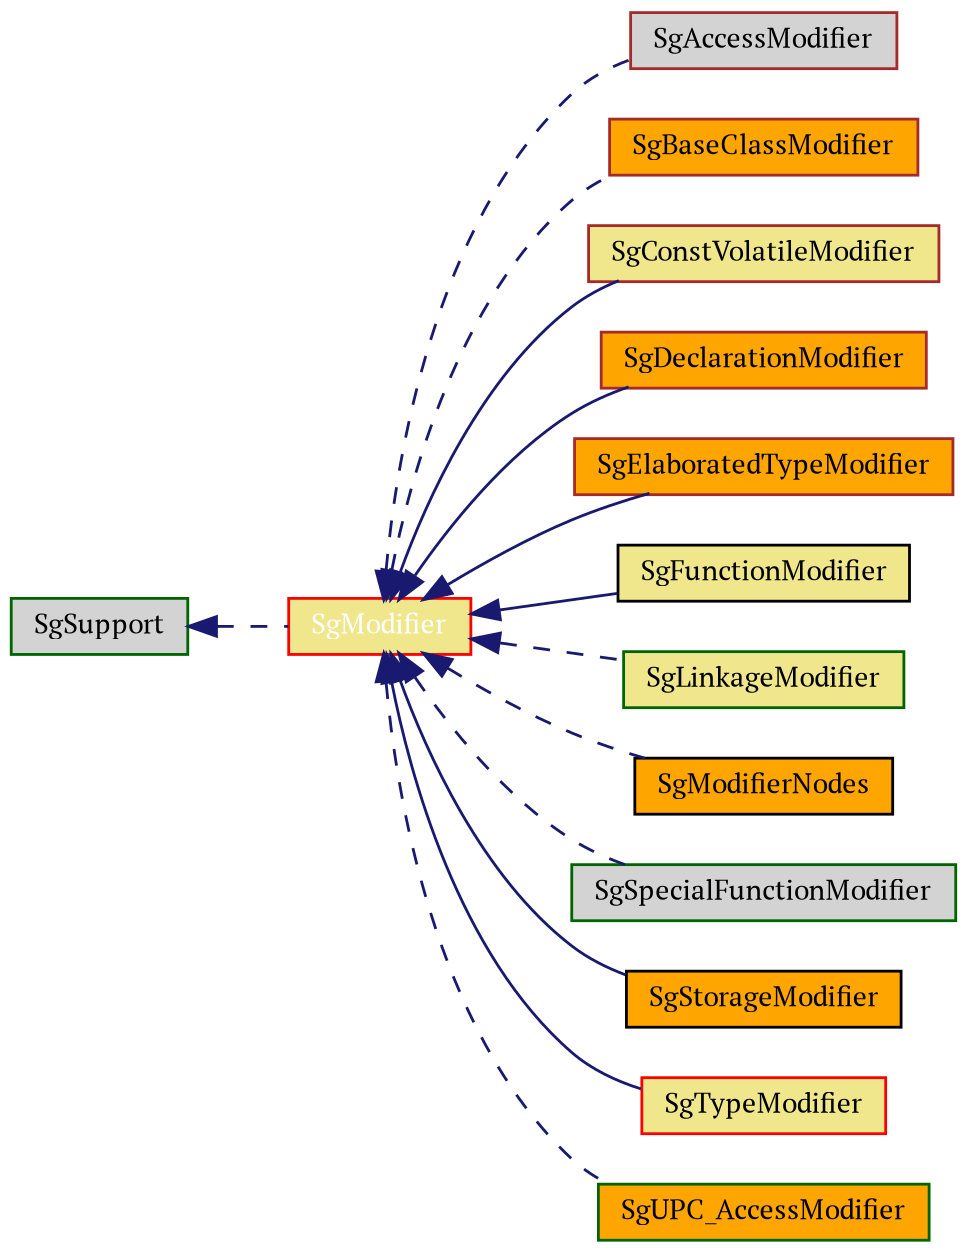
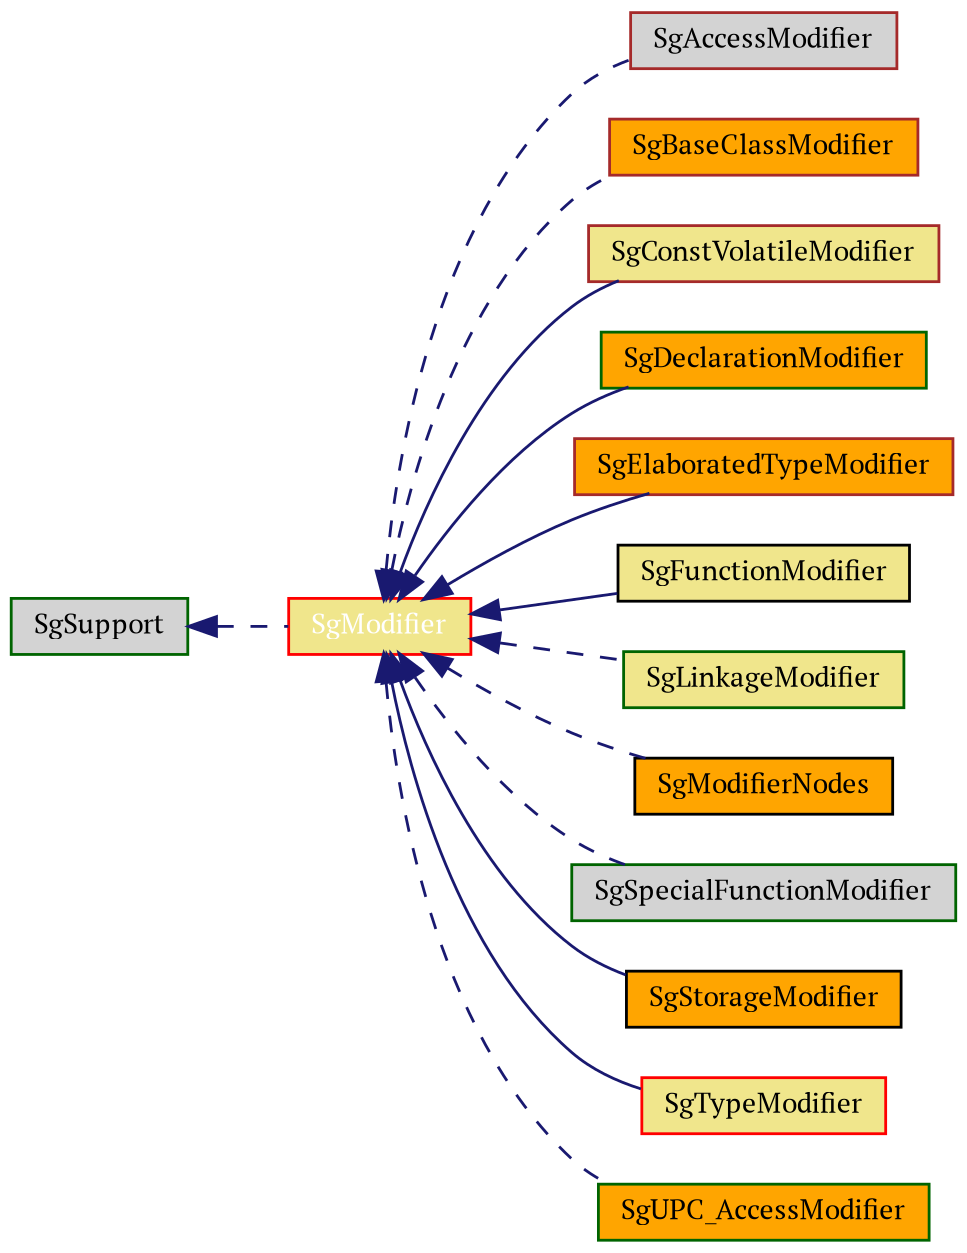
node "SgDeclarationModifier": color brown -> darkgreen
